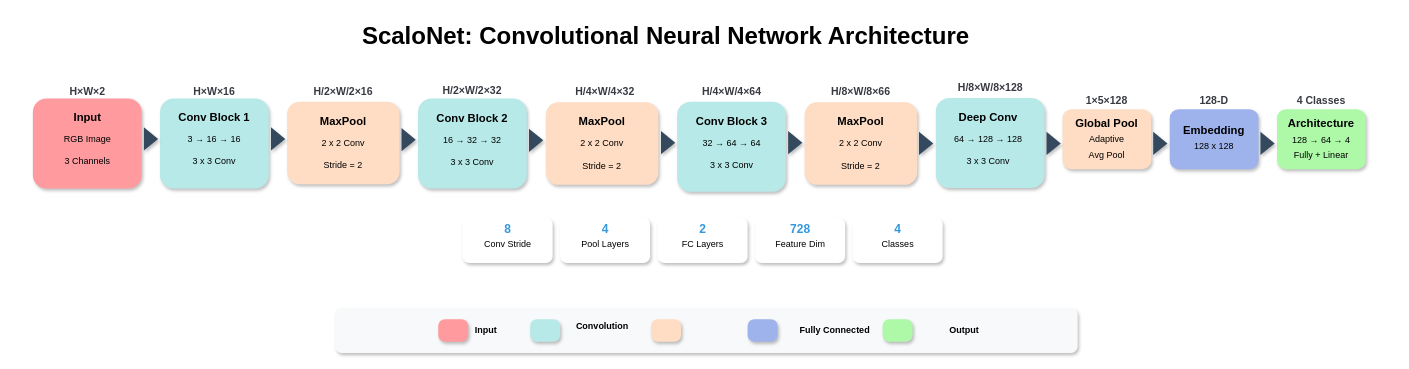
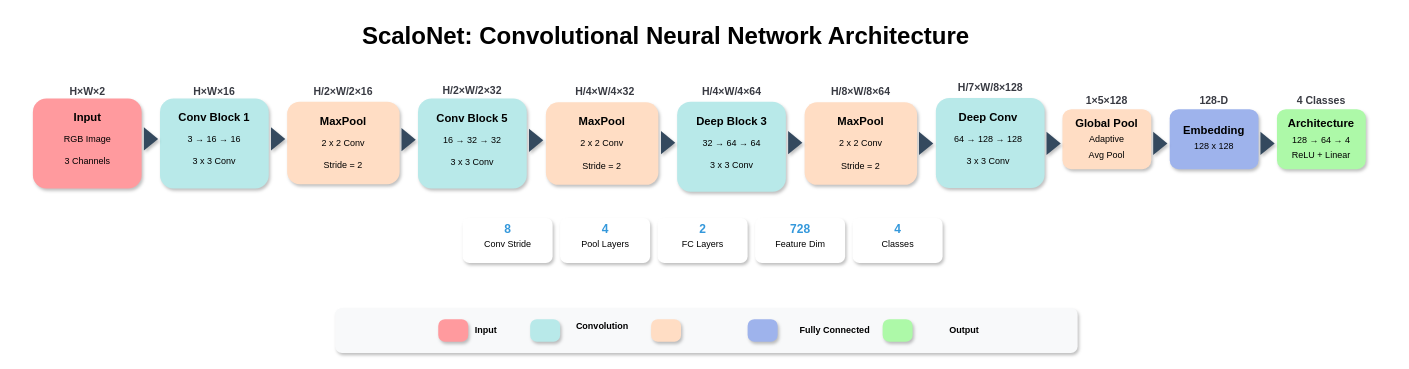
node "H/8×W/8×128": label "H/8×W/8×128" -> "H/7×W/8×128"
node "H/8×W/8×66": label "H/8×W/8×66" -> "H/8×W/8×64"
node "Conv Block 2": label "Conv Block 2" -> "Conv Block 5"
node "Conv Block 3": label "Conv Block 3" -> "Deep Block 3"
node "Fully + Linear": label "Fully + Linear" -> "ReLU + Linear"
